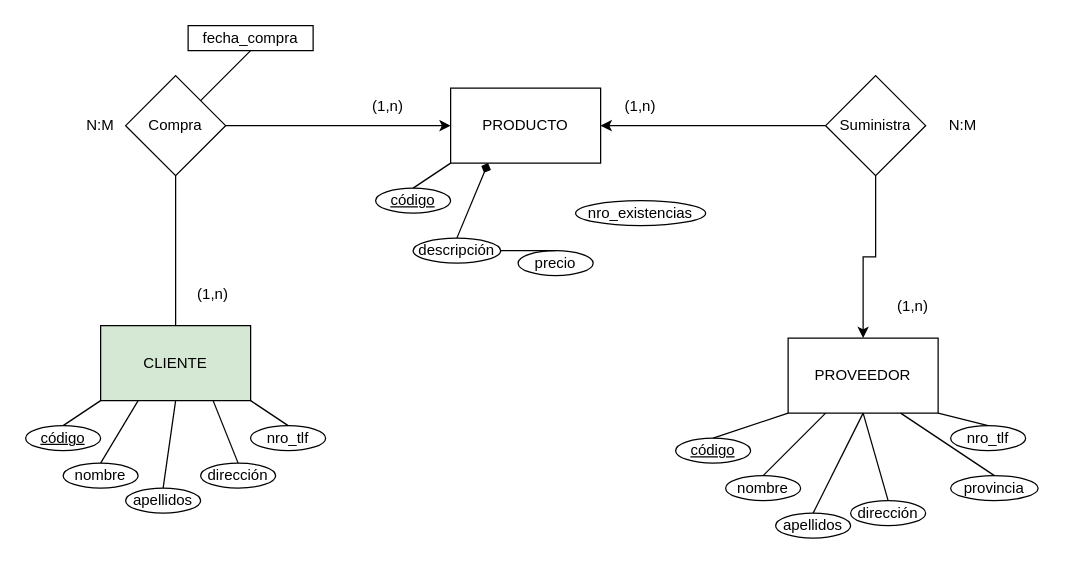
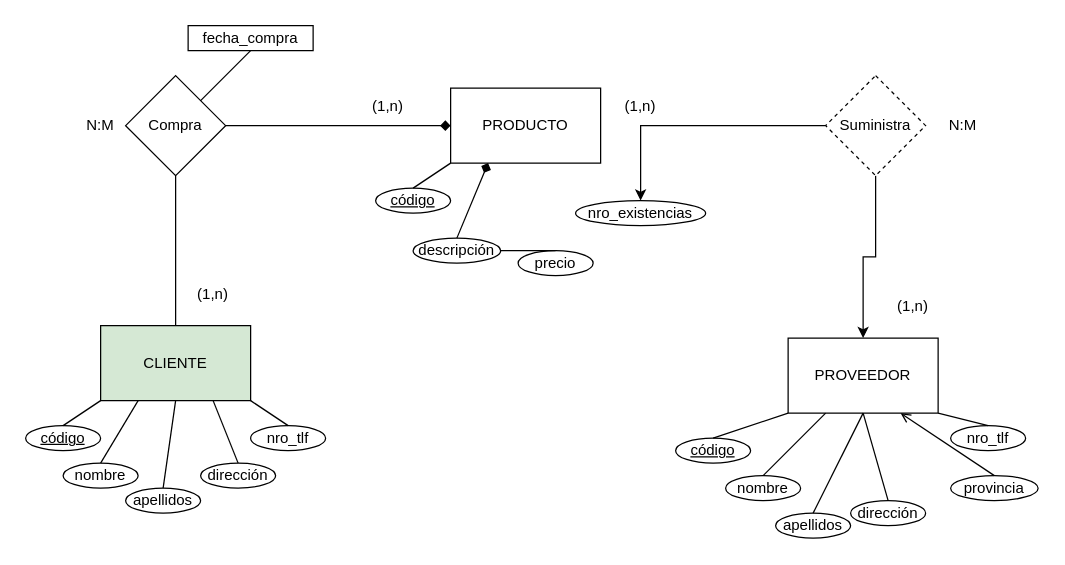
edge "Compra" -> "PRODUCTO": arrowhead classic -> diamond
edge "Suministra" -> "PRODUCTO": now "Suministra" -> "nro_existencias"
node "Suministra": style solid -> dashed
edge "PROVEEDOR" -- "provincia": arrowhead none -> open
